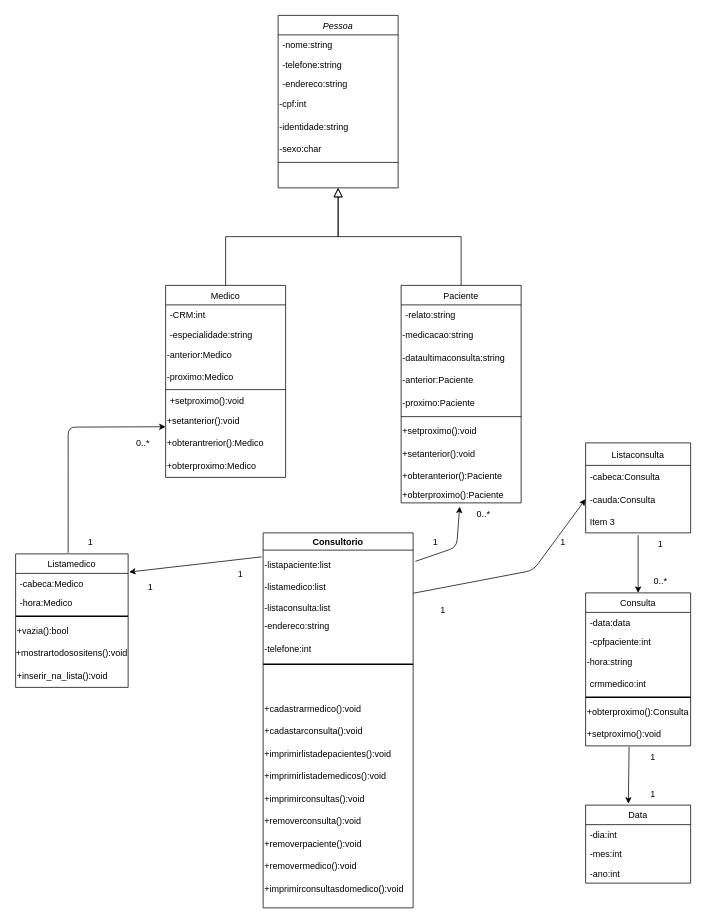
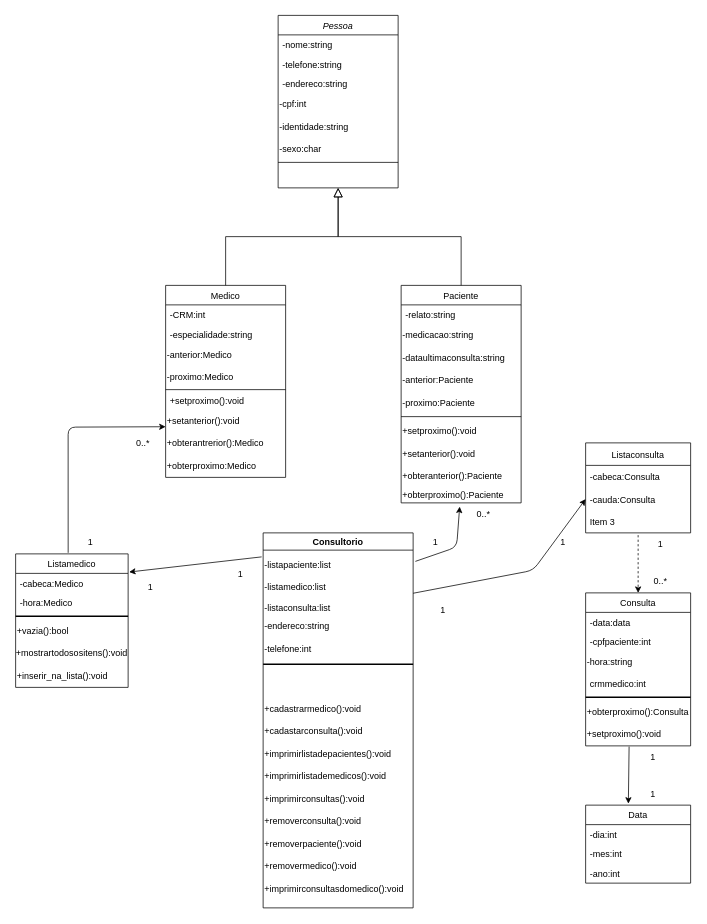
edge "Item 3" -> "Consulta": style solid -> dashed
